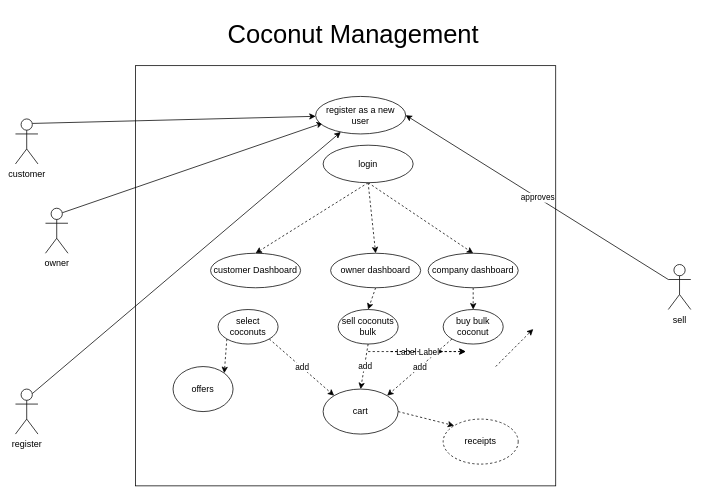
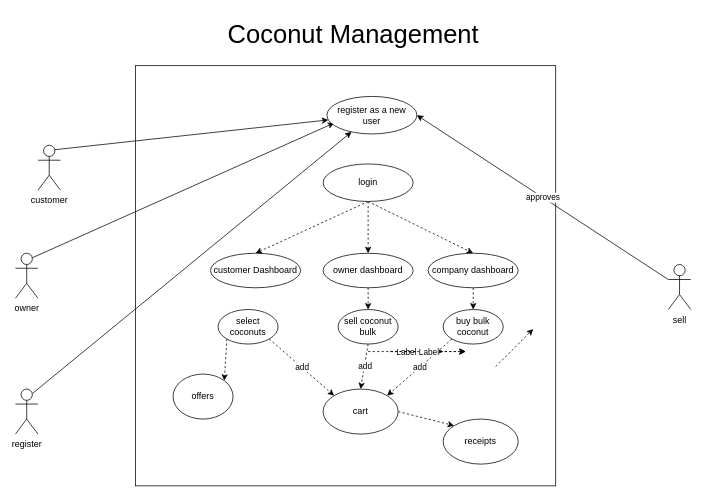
node "register as a new user": moved (360, 115) -> (372, 115)
node "customer": moved (27, 141) -> (49, 168)
node "login": moved (368, 164) -> (368, 183)
node "owner": moved (57, 231) -> (27, 276)
node "owner dashboard": moved (375, 270) -> (368, 270)
node "sell coconuts bulk": label "sell coconuts bulk" -> "sell coconut bulk"
node "offers": moved (203, 389) -> (203, 396)
node "receipts": style dashed -> solid
